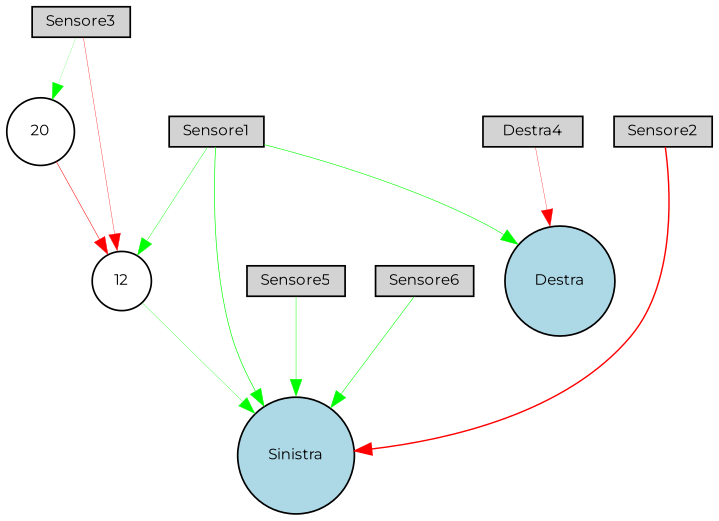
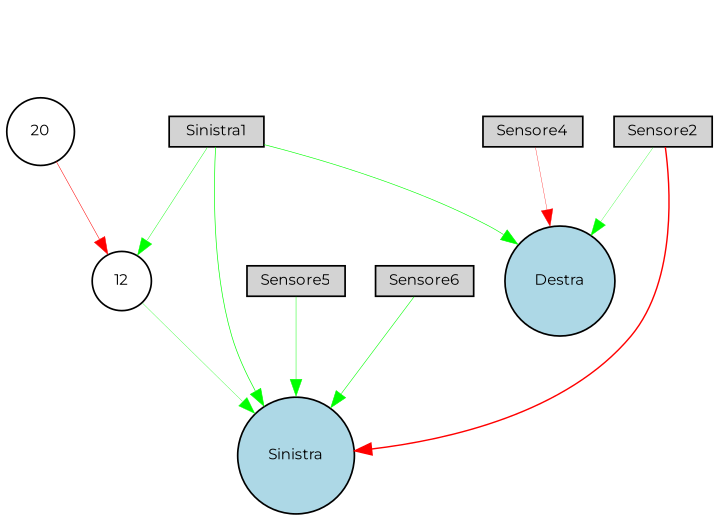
node "Sensore3": removed
node "Sensore1": label "Sensore1" -> "Sinistra1"
node "Destra4": label "Destra4" -> "Sensore4"
edge "Sensore2" -> "Destra": added
